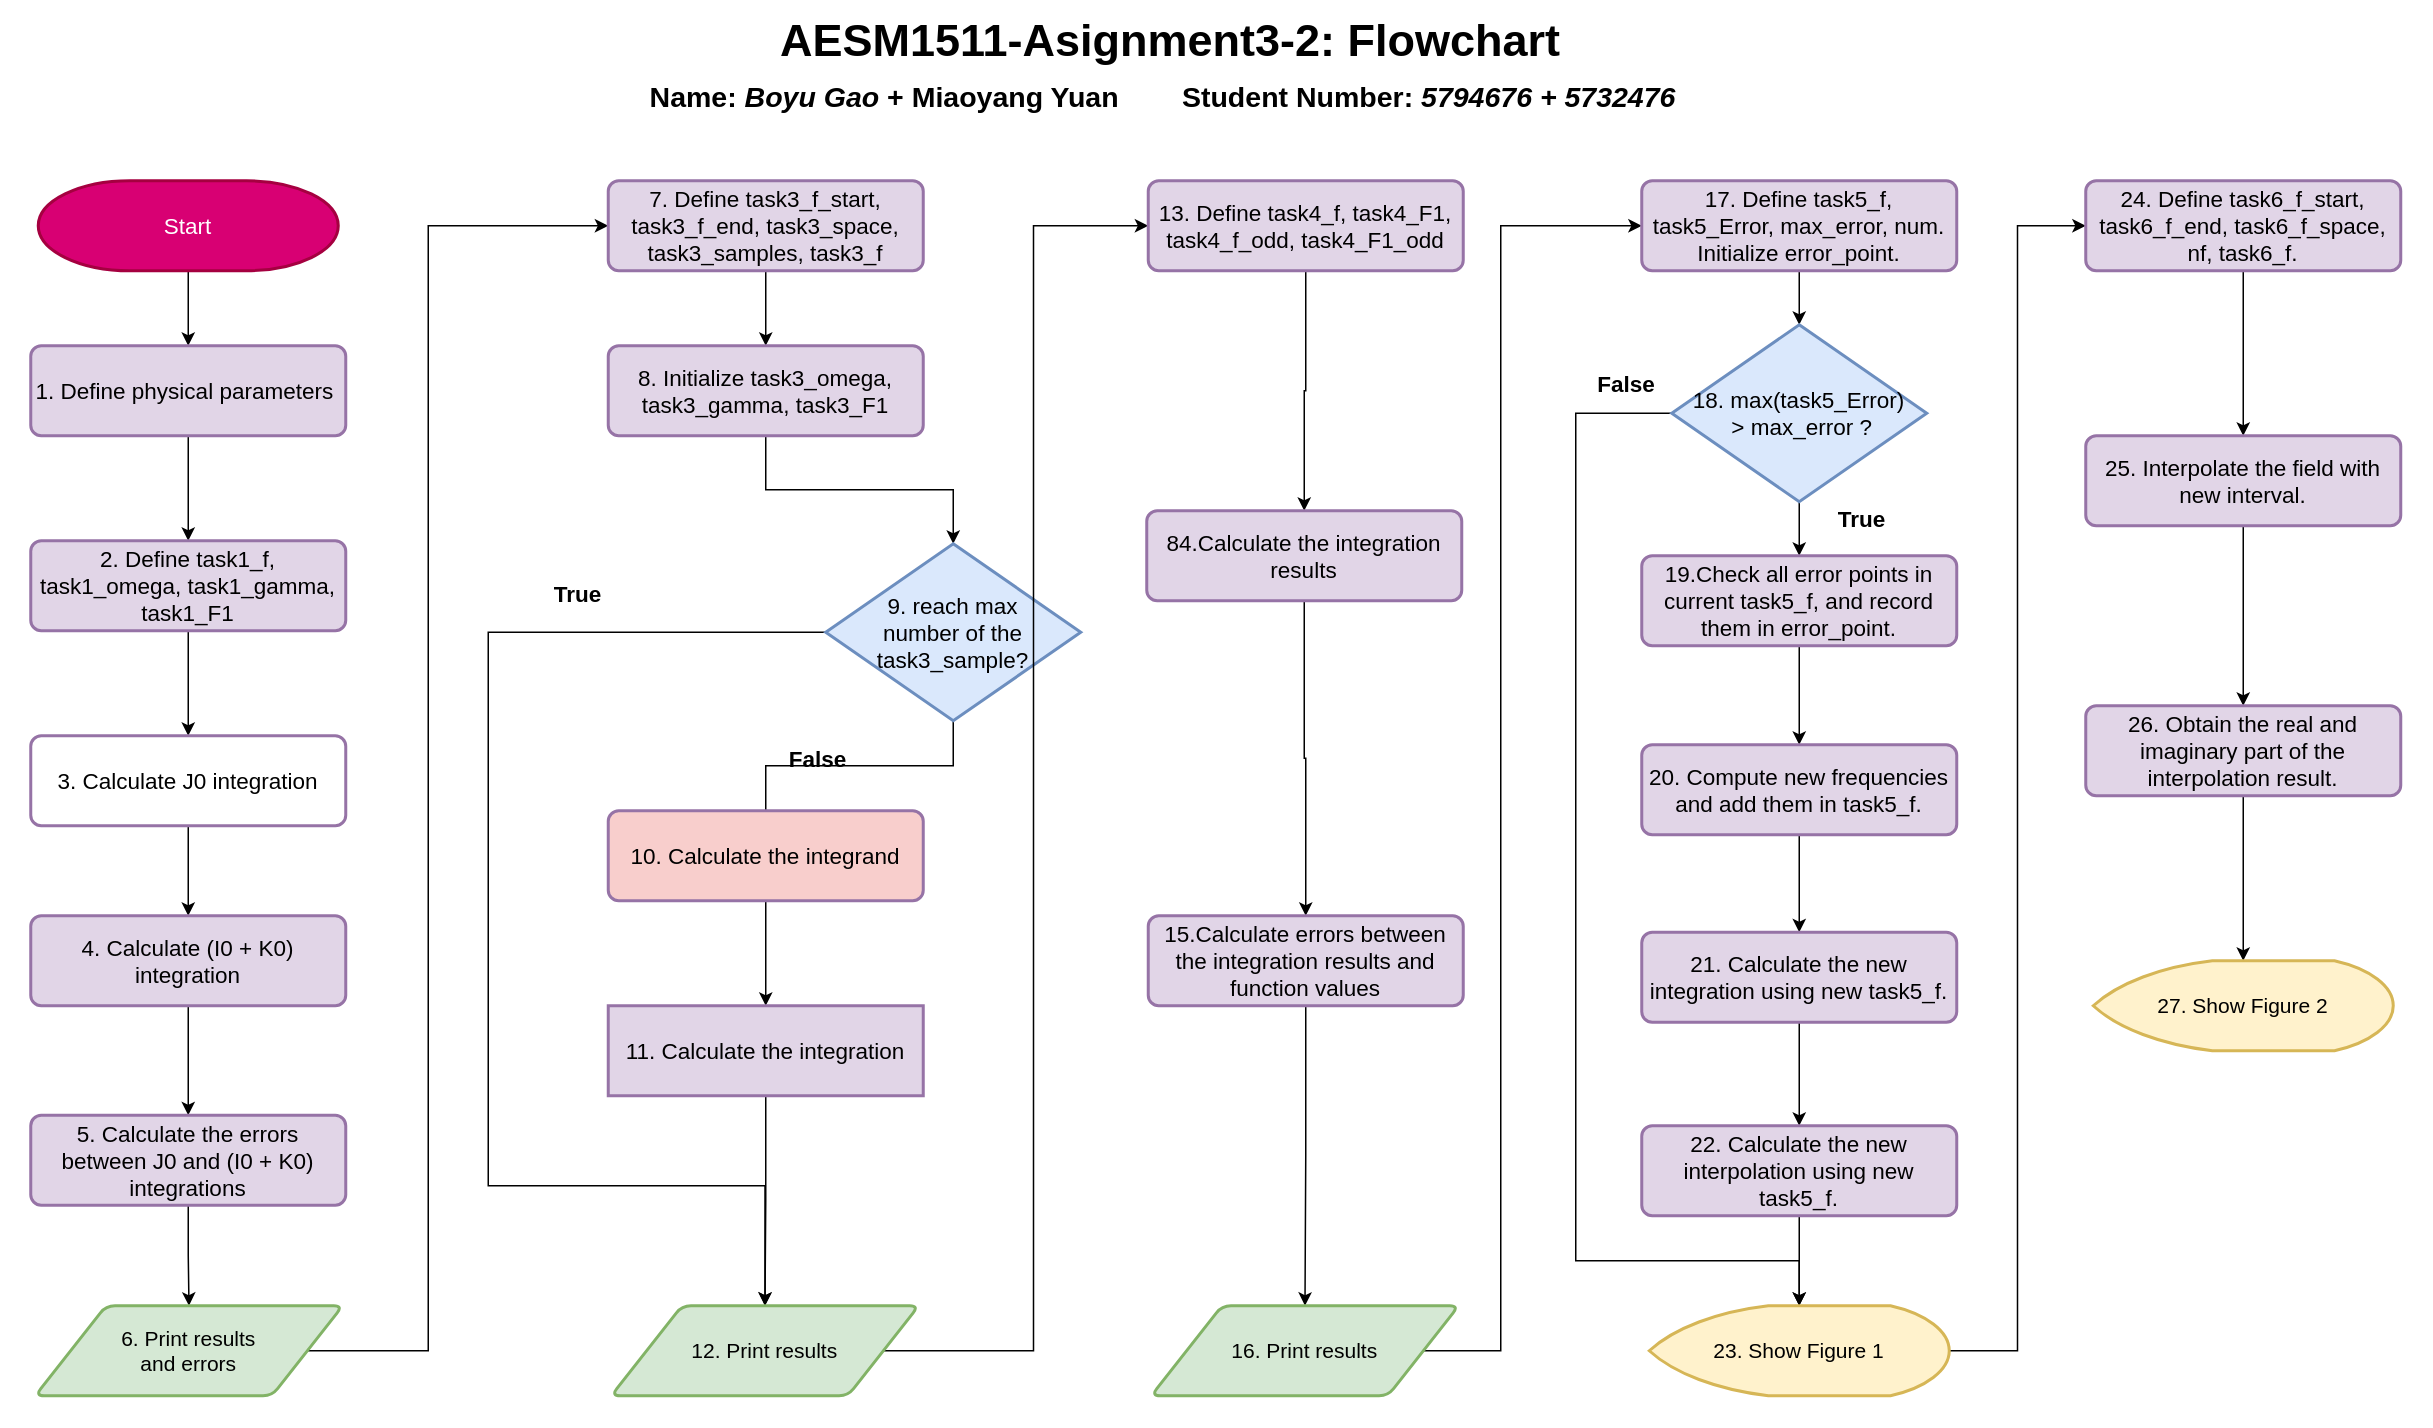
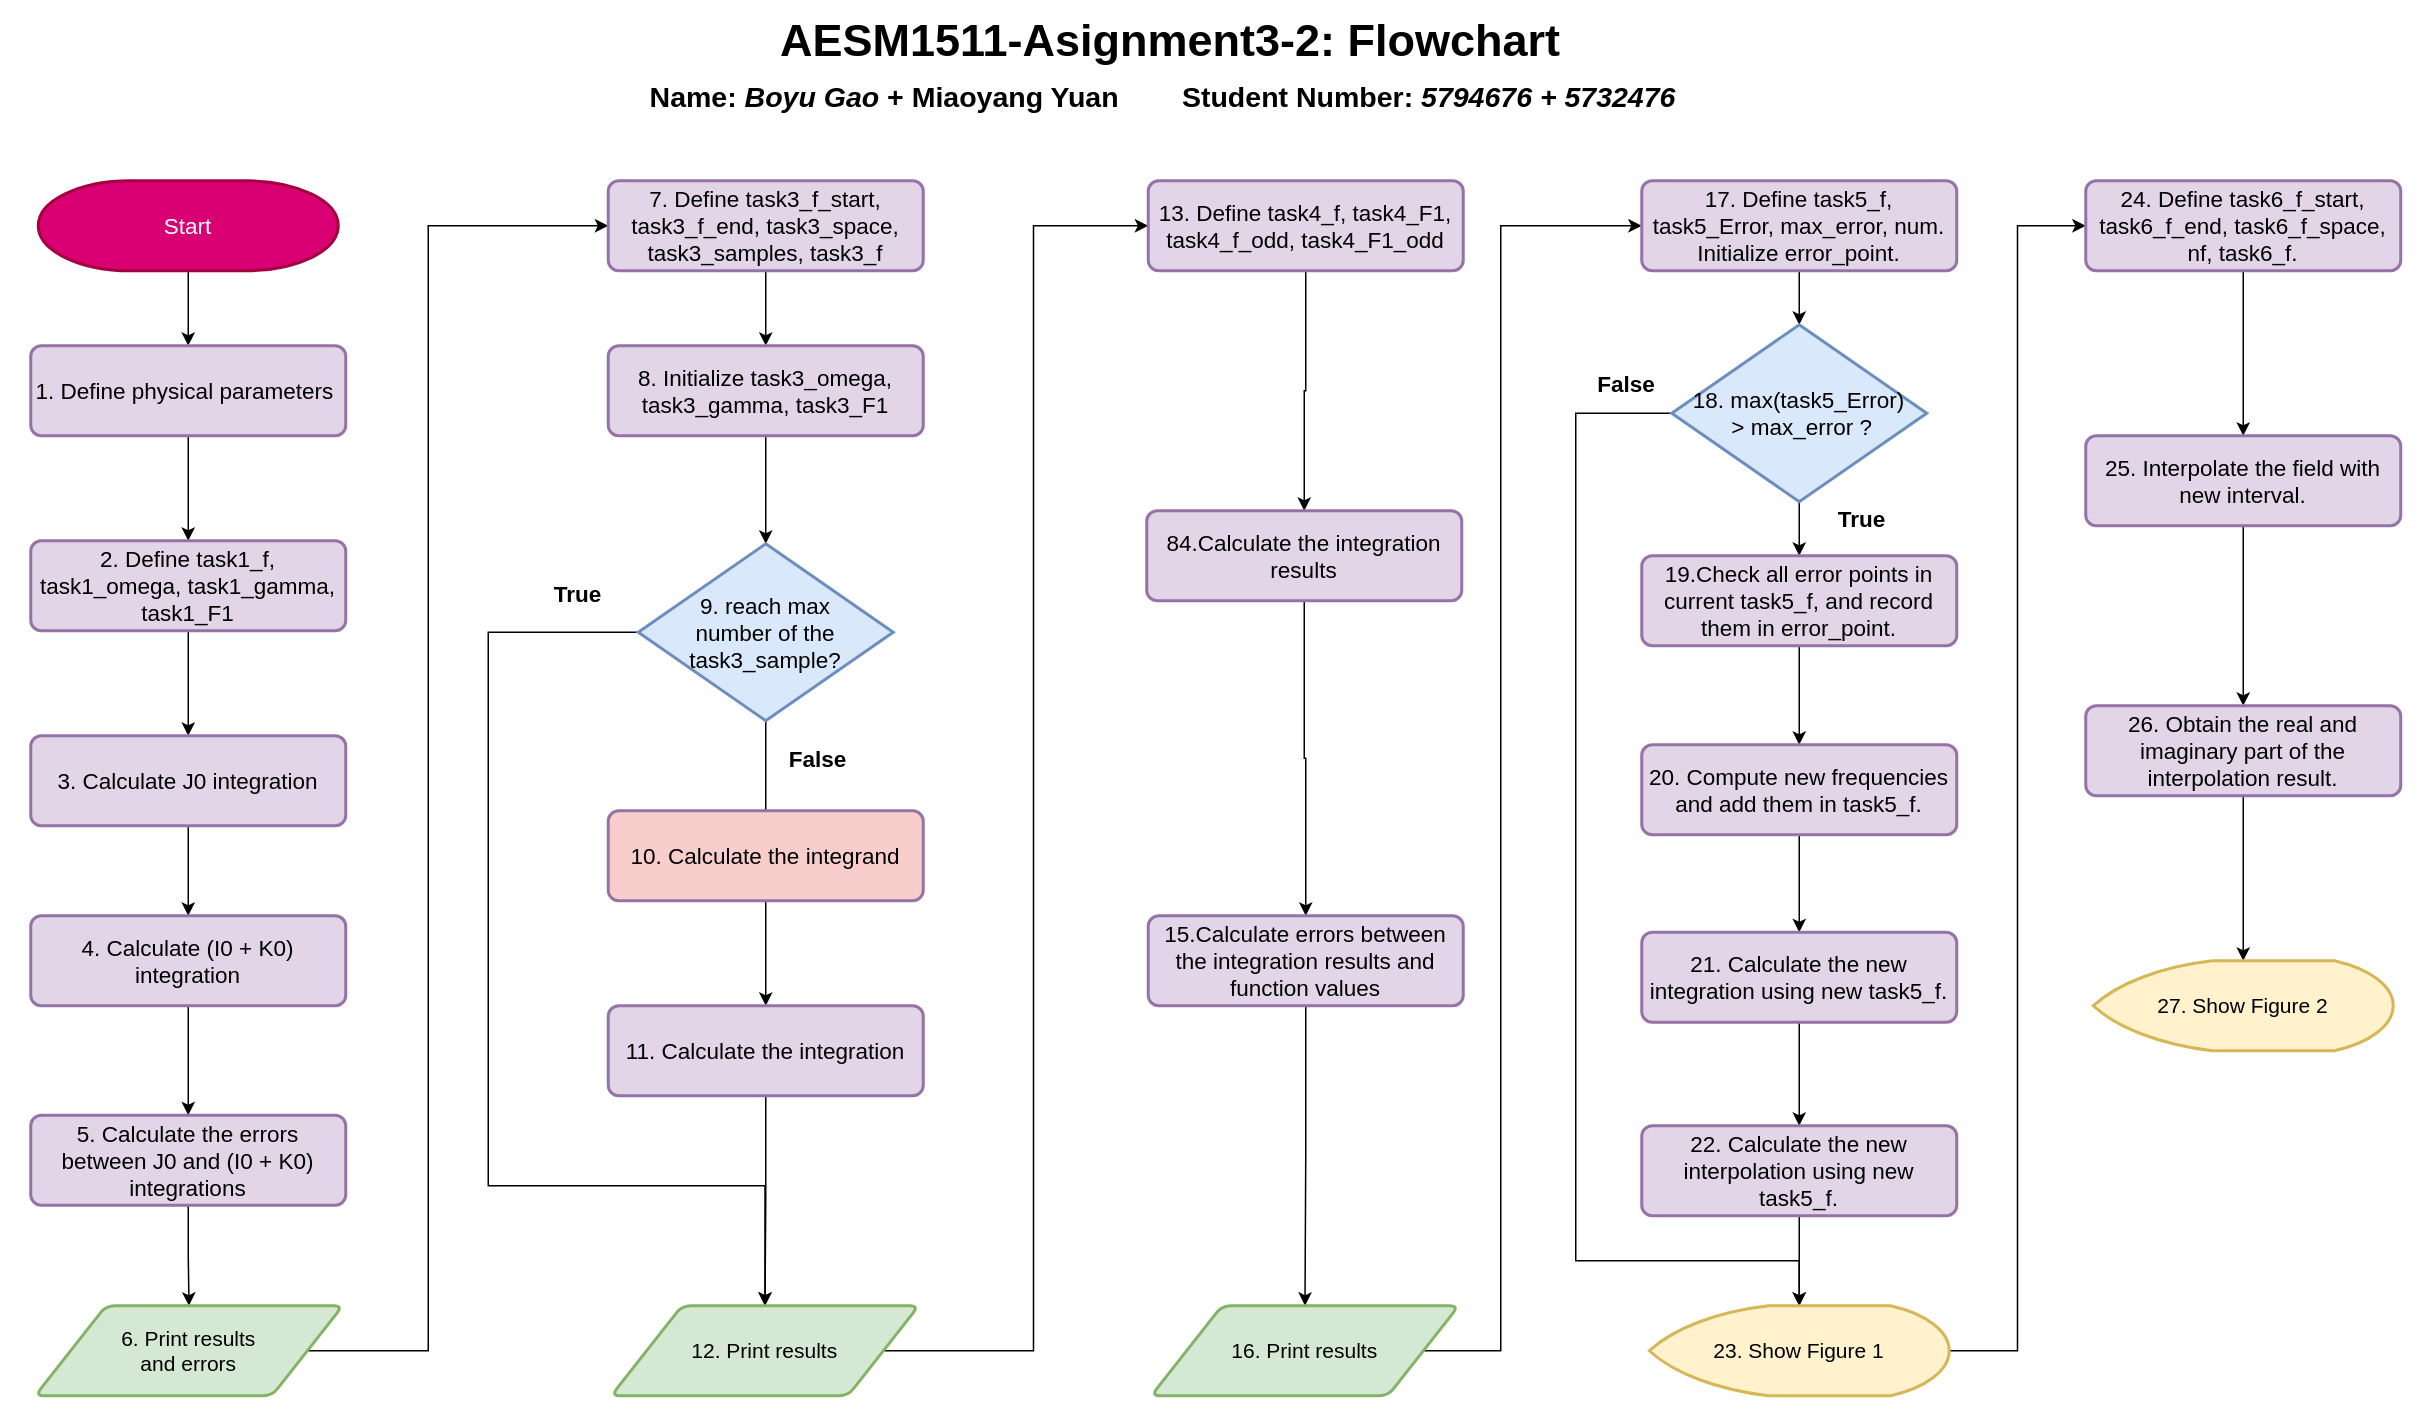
node "9. reach max number of the task3_sample?": moved (953, 632) -> (766, 632)
node "3. Calculate J0 integration": fillcolor #ffffff -> #e1d5e7
node "11. Calculate the integration": shape rectangle -> rounded rectangle
